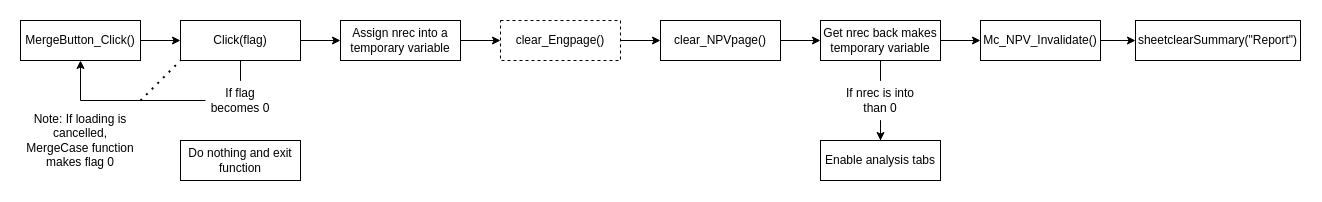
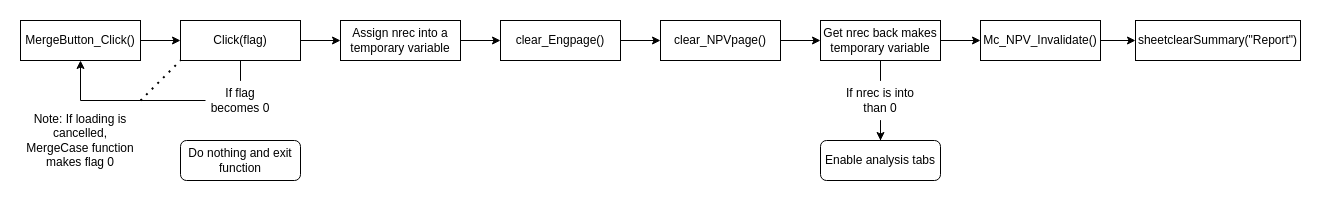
node "clear_Engpage()": style dashed -> solid
node "Do nothing and exit function": shape rectangle -> rounded rectangle
node "Enable analysis tabs": shape rectangle -> rounded rectangle
